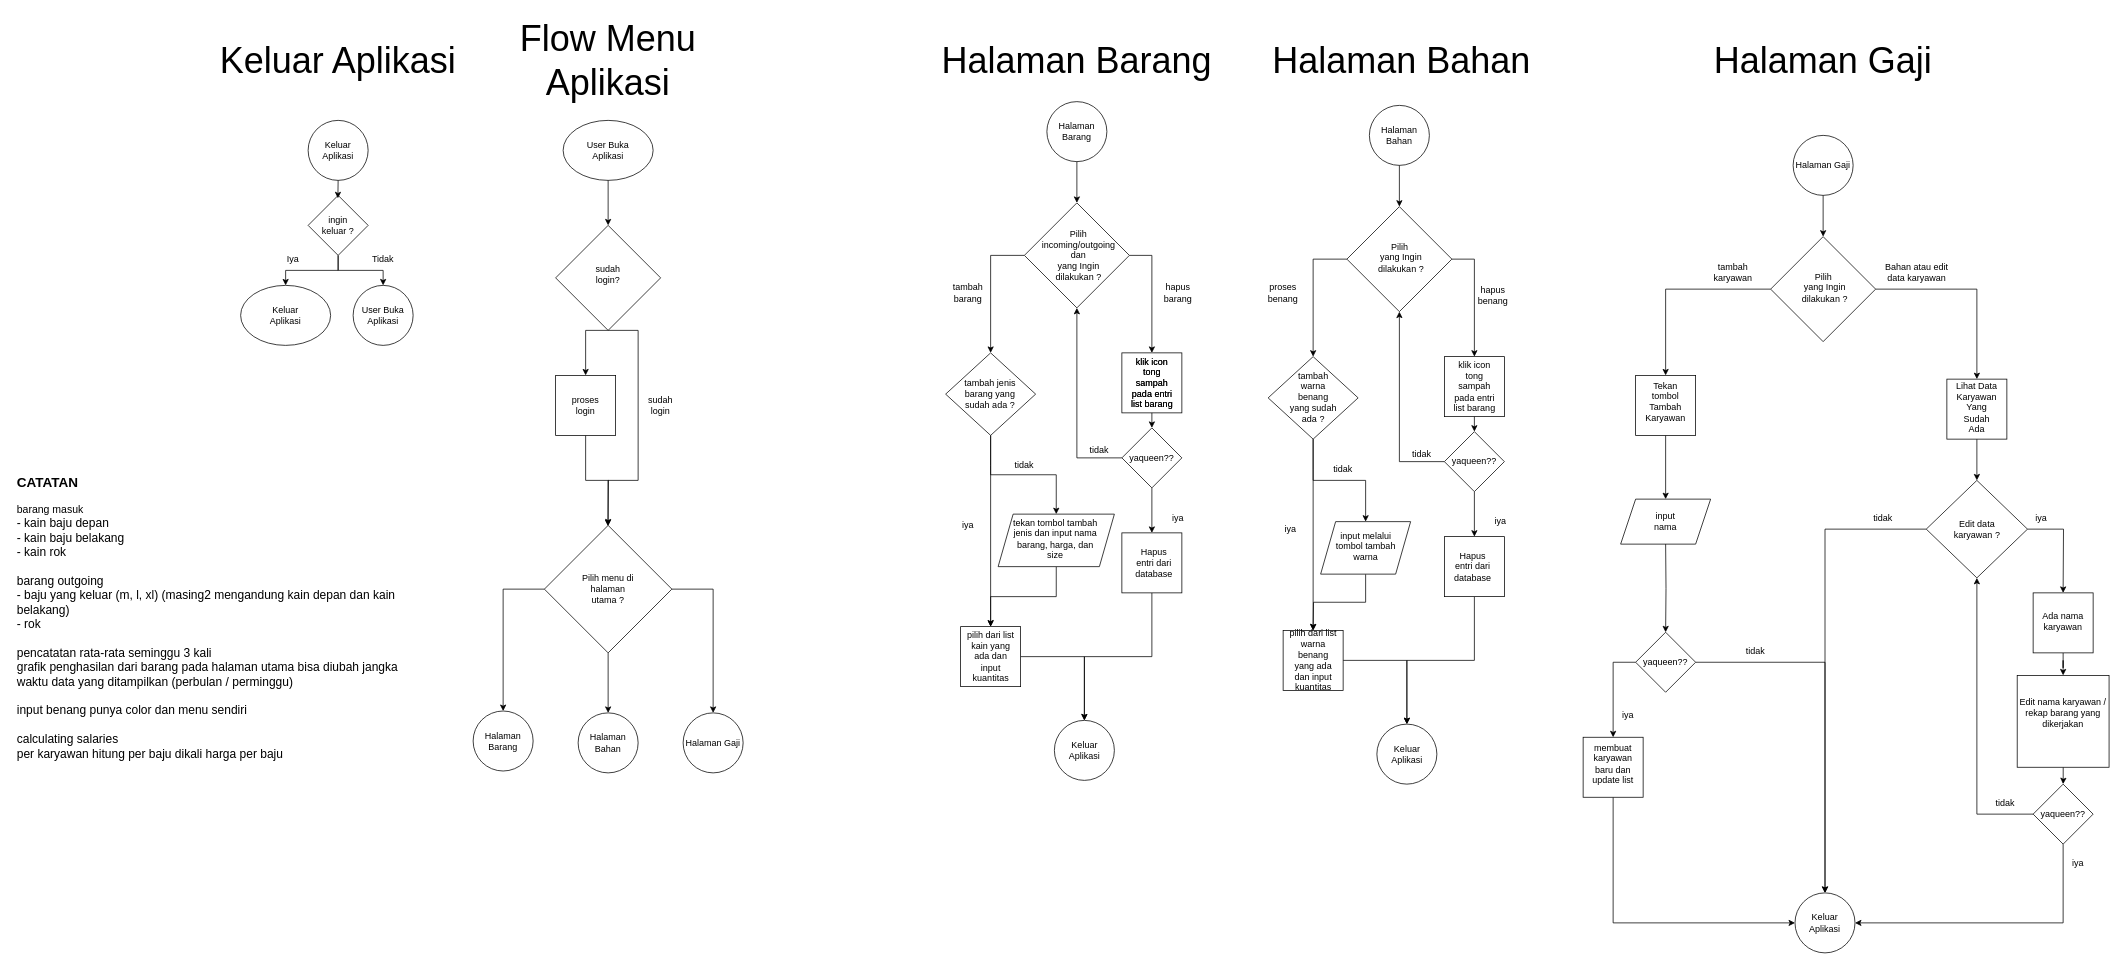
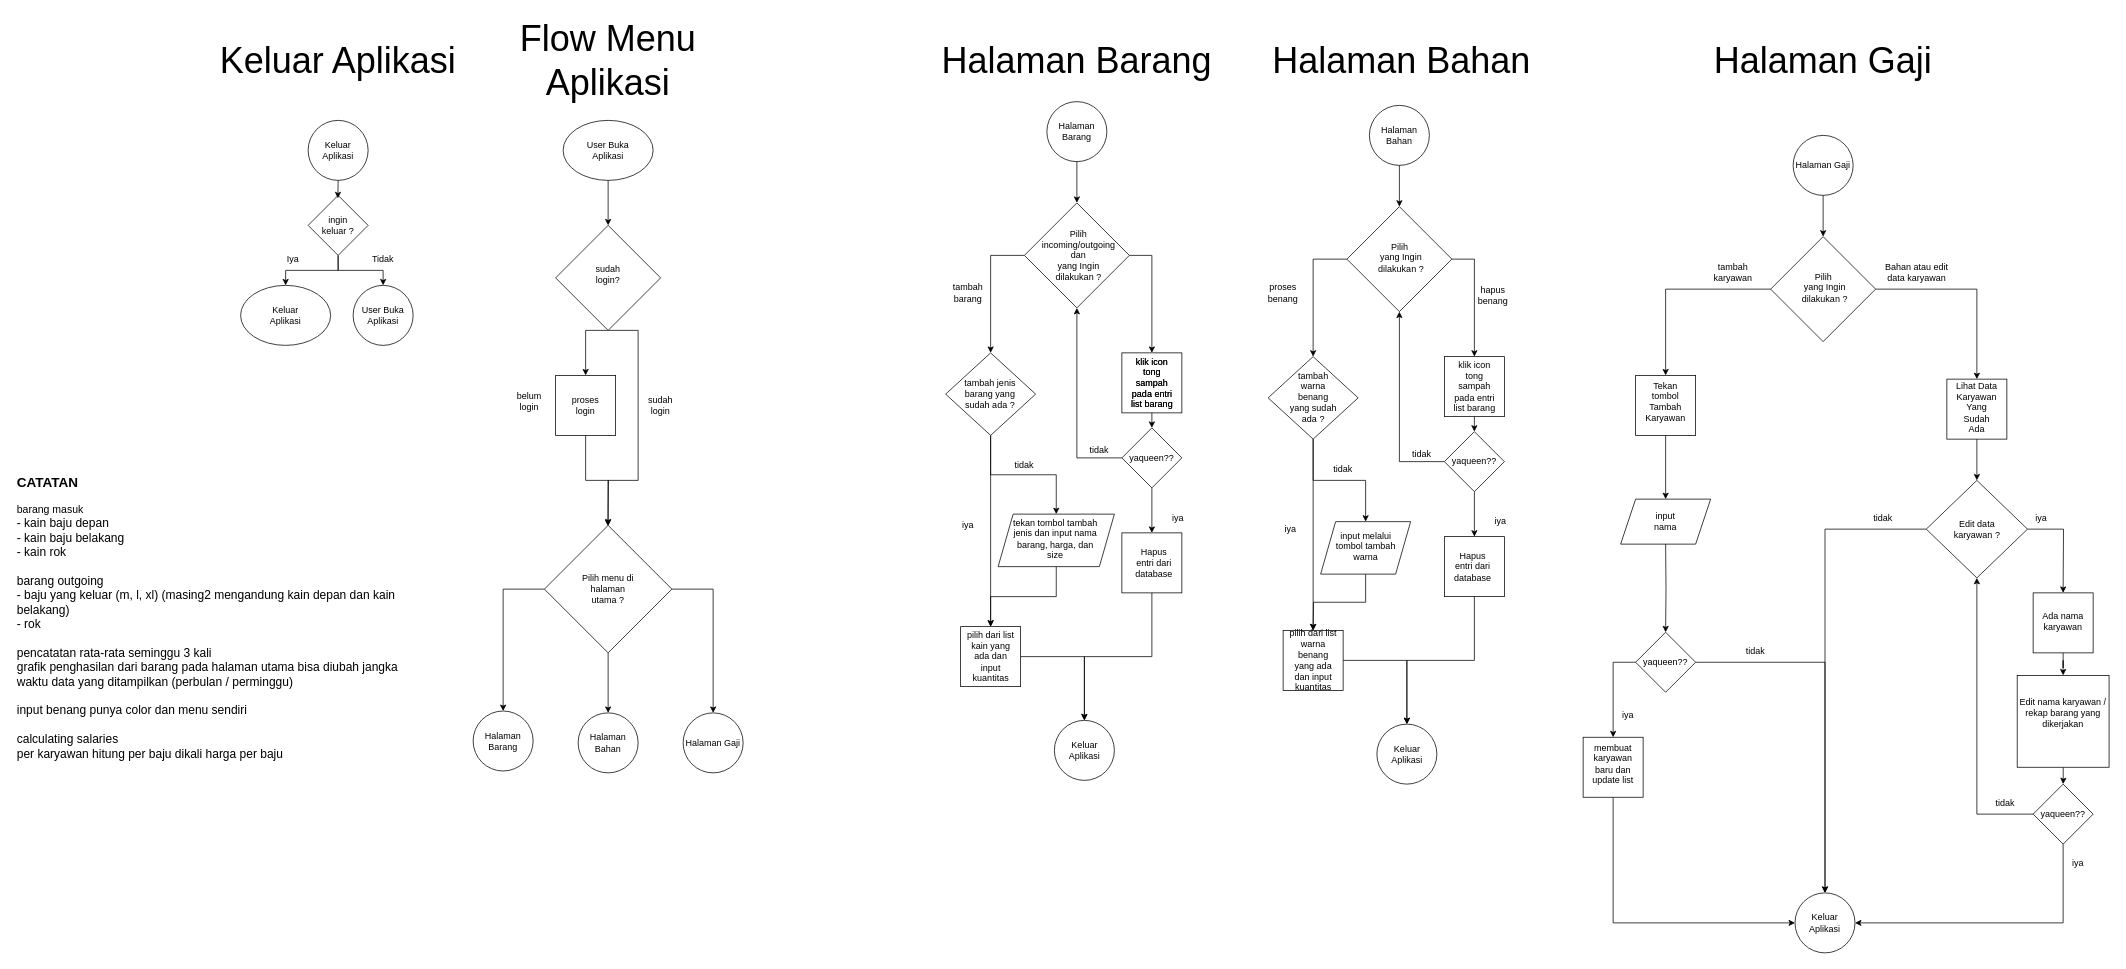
node "hapus barang": removed
node "belum login": added
